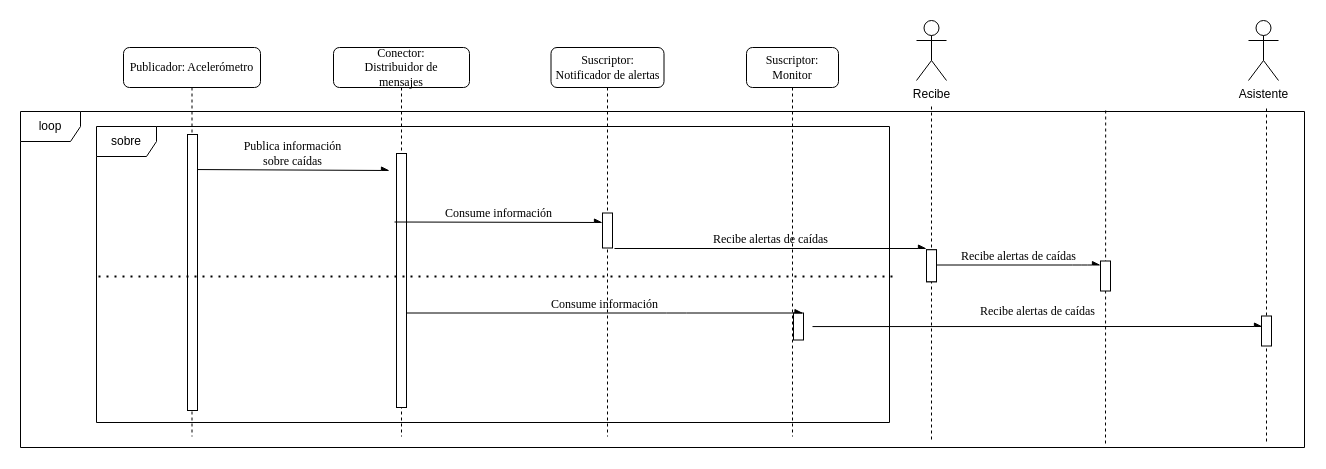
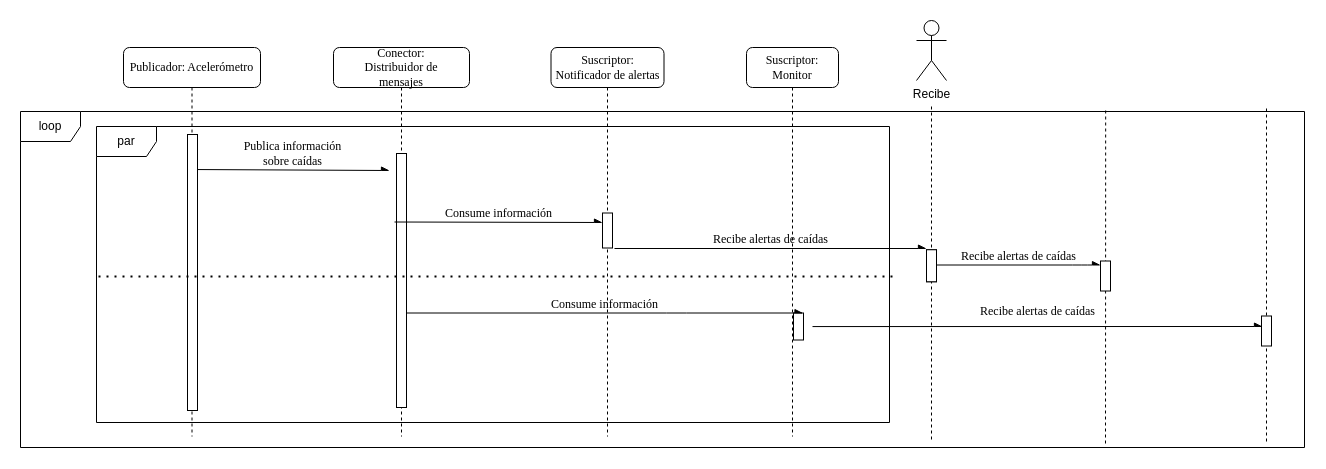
node "Asistente": removed
node "sobre": label "sobre" -> "par"
